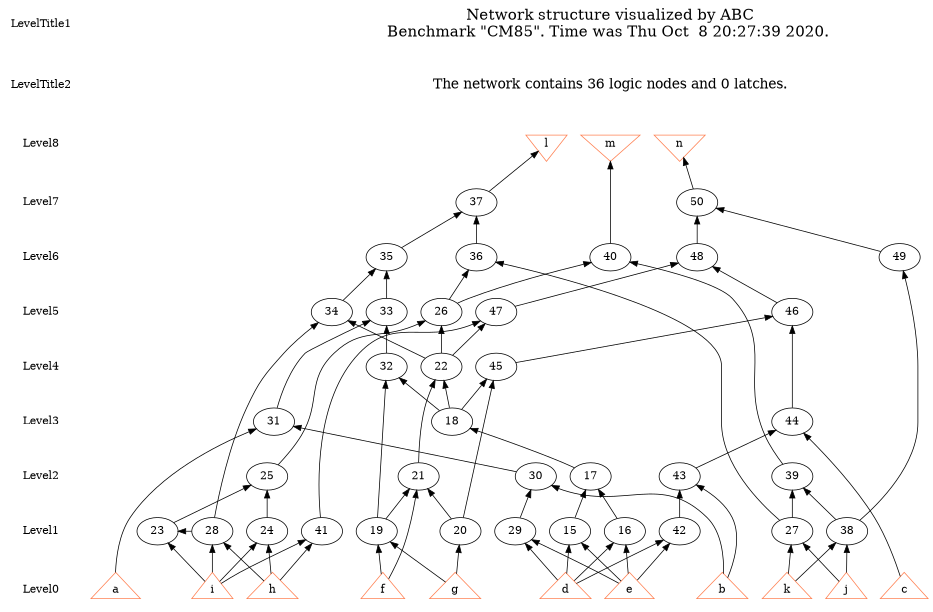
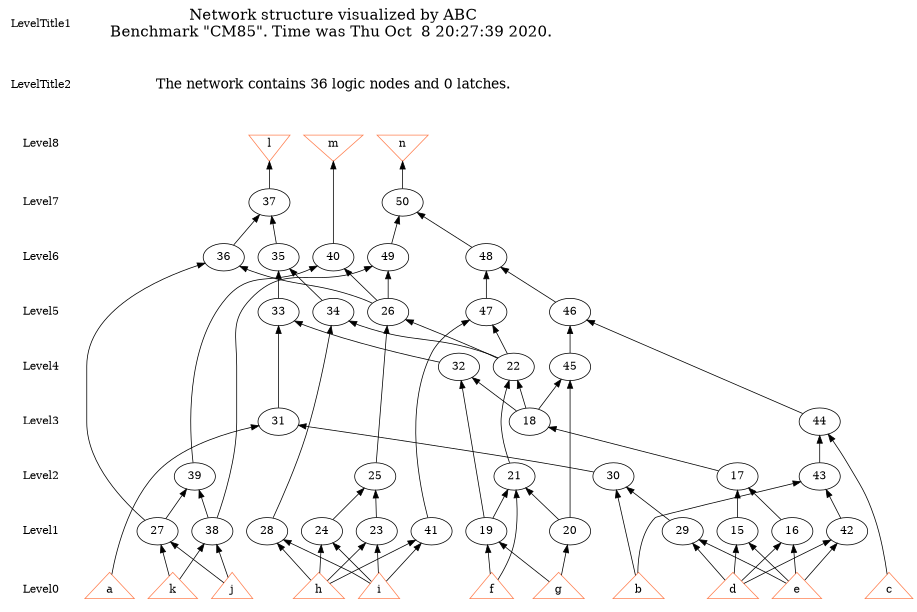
edge "26" -> "49": added
edge "28" -> "23": now "h" -> "23"
